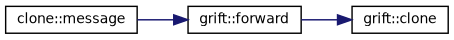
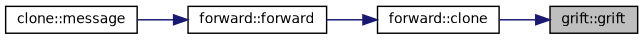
node "grift::forward": label "grift::forward" -> "forward::forward"
node "grift::clone": label "grift::clone" -> "forward::clone"
node "grift::grift": added
